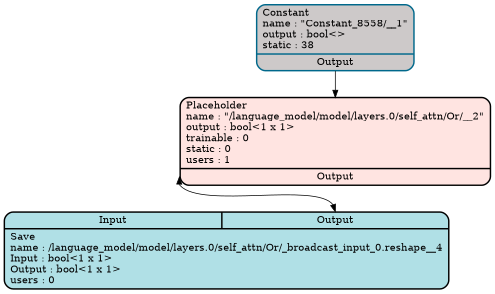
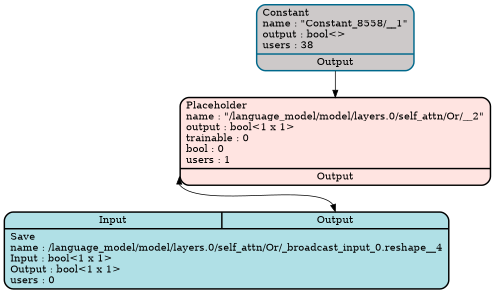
node "Constant": text "static : 38" -> "users : 38"
node "Placeholder": text "static : 0" -> "bool : 0"
